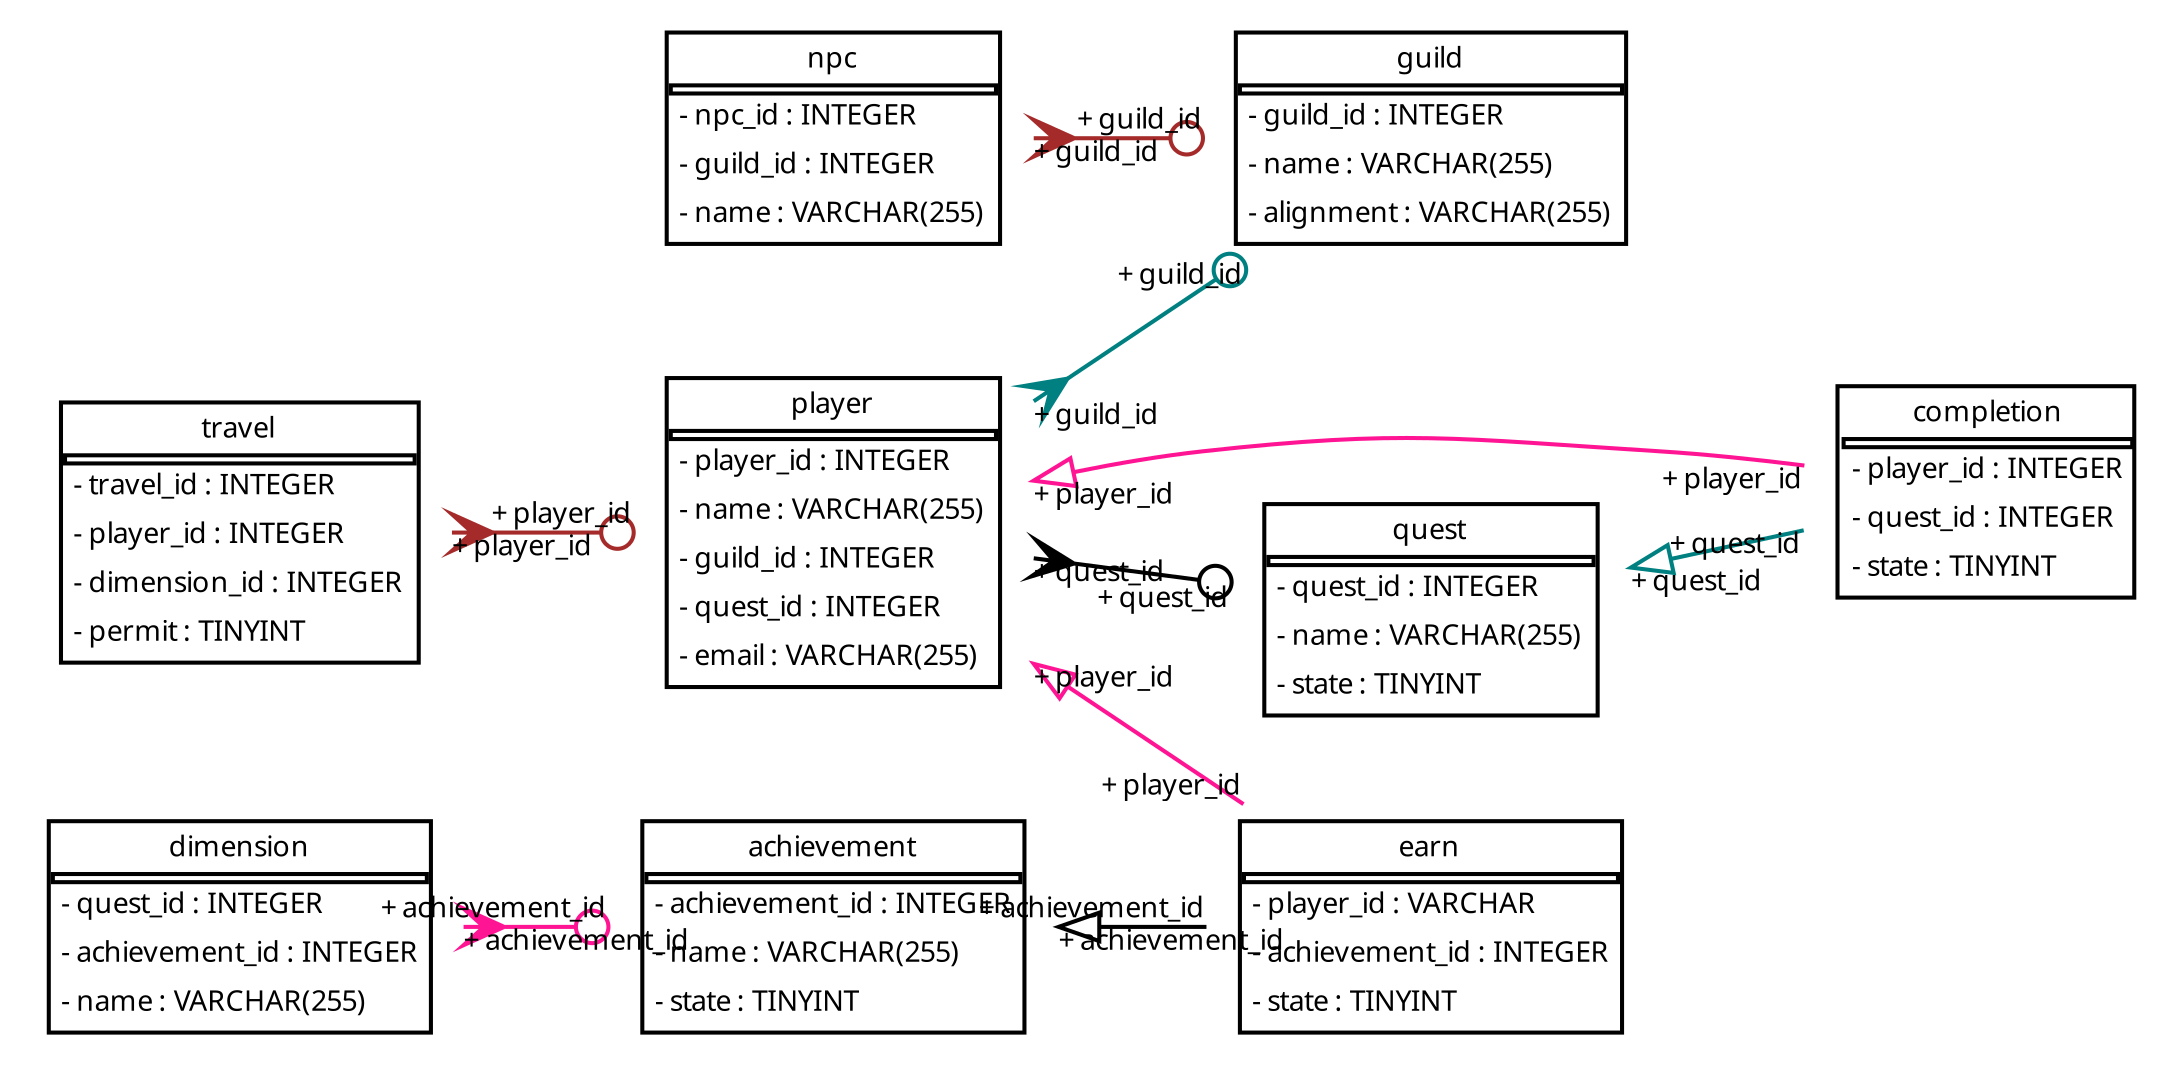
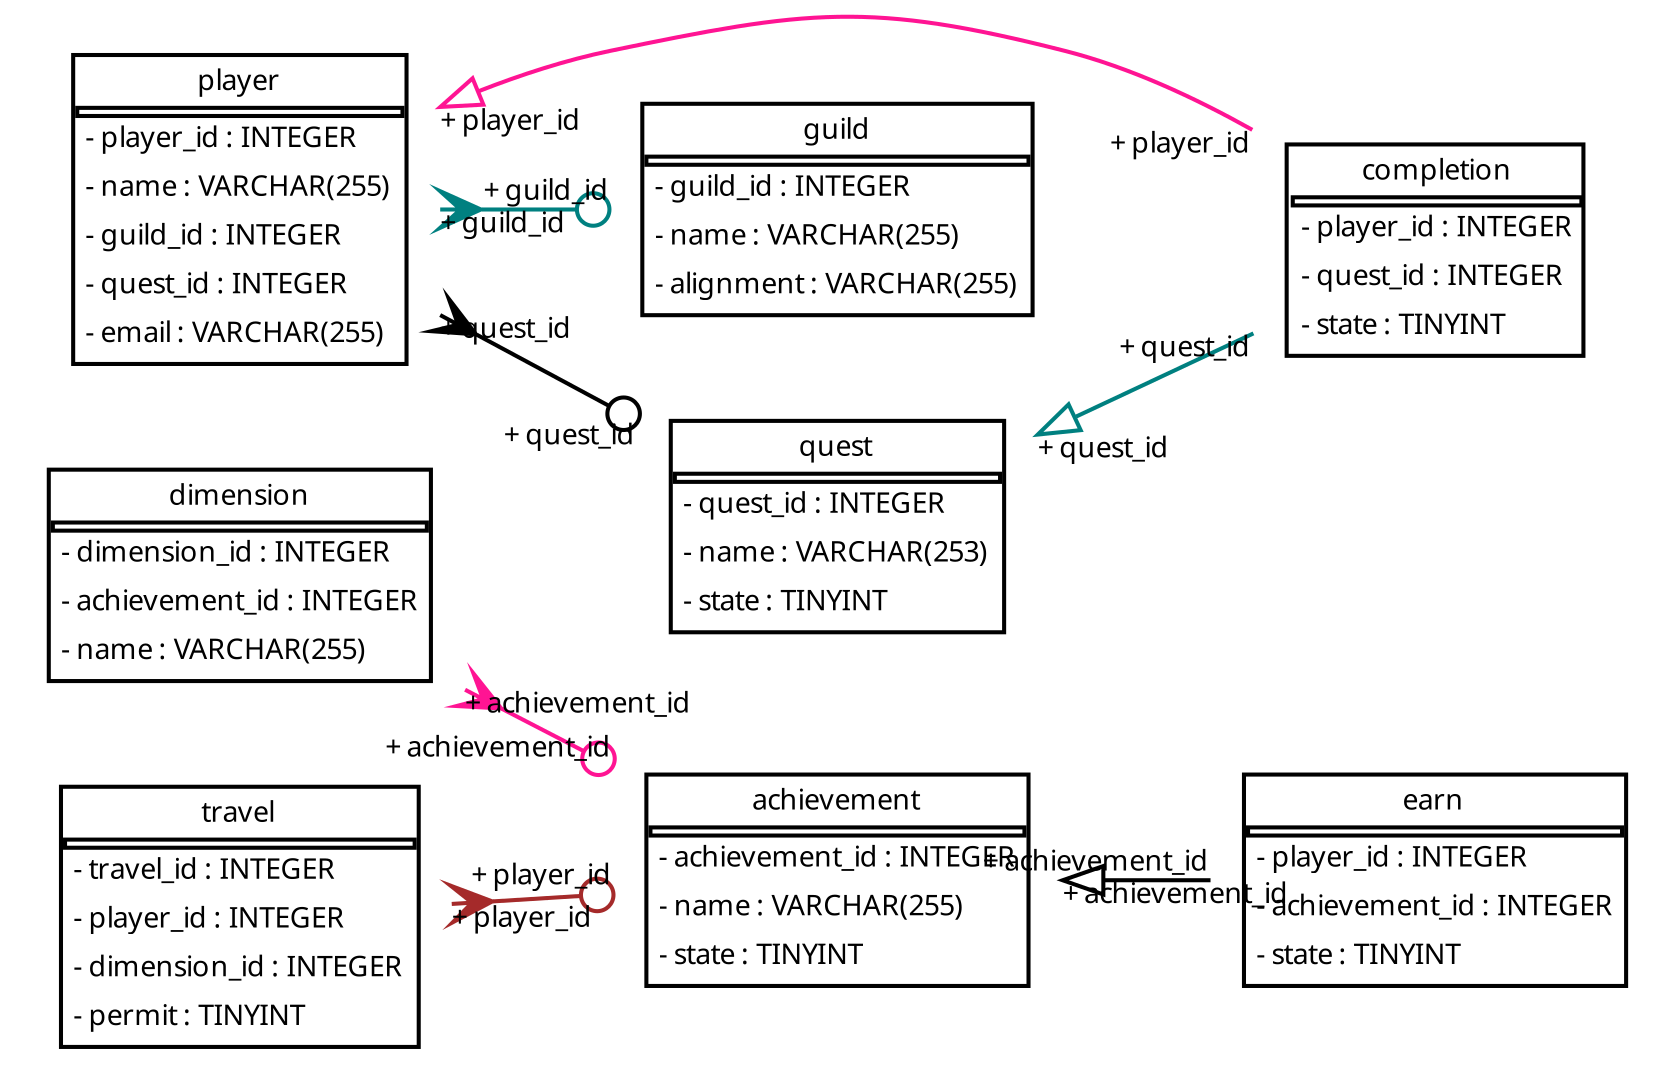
node "npc": removed
edge "travel" -- "player": now "travel" -- "achievement"
node "quest": text "- name : VARCHAR(255)" -> "- name : VARCHAR(253)"
edge "player" -- "earn": removed
node "dimension": text "- quest_id : INTEGER" -> "- dimension_id : INTEGER"
node "earn": text "- player_id : VARCHAR" -> "- player_id : INTEGER"
